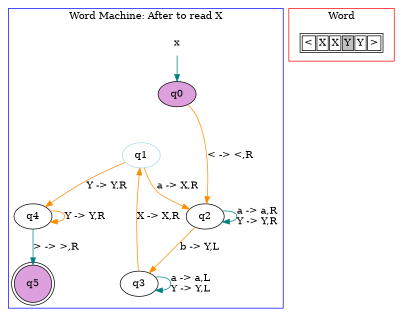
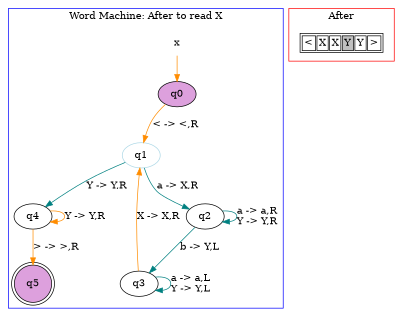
cluster "Word": label "Word" -> "After"
edge "x" -> "q0": color teal -> darkorange
edge "q0" -> "q2": now "q0" -> "q1"
edge "q1" -> "q4": color darkorange -> teal
edge "q1" -> "q2": color darkorange -> teal
edge "q4" -> "q5": color teal -> darkorange
edge "q2" -> "q3": color darkorange -> teal
